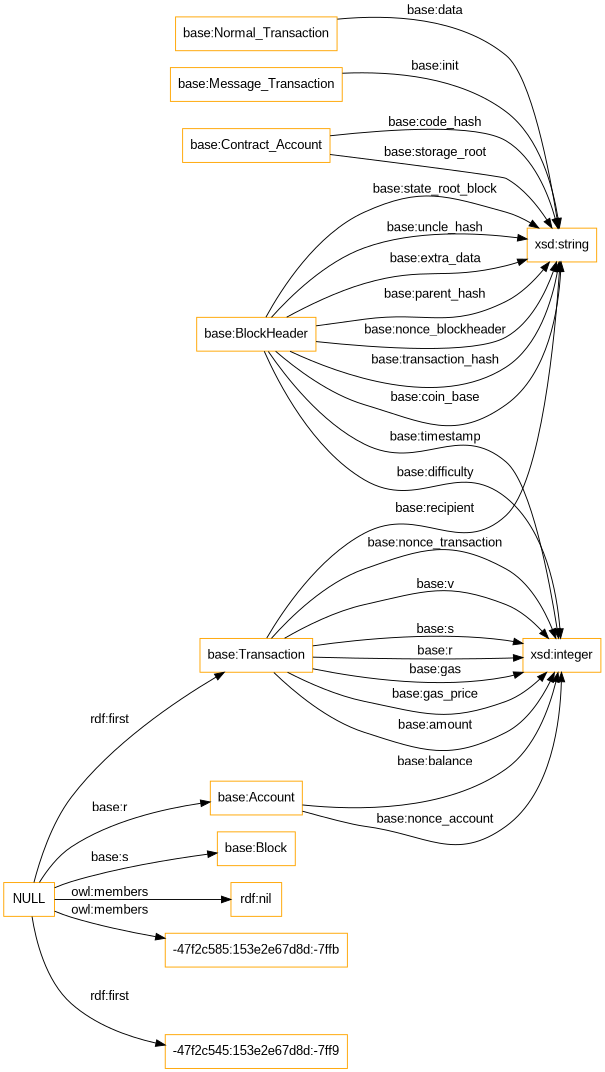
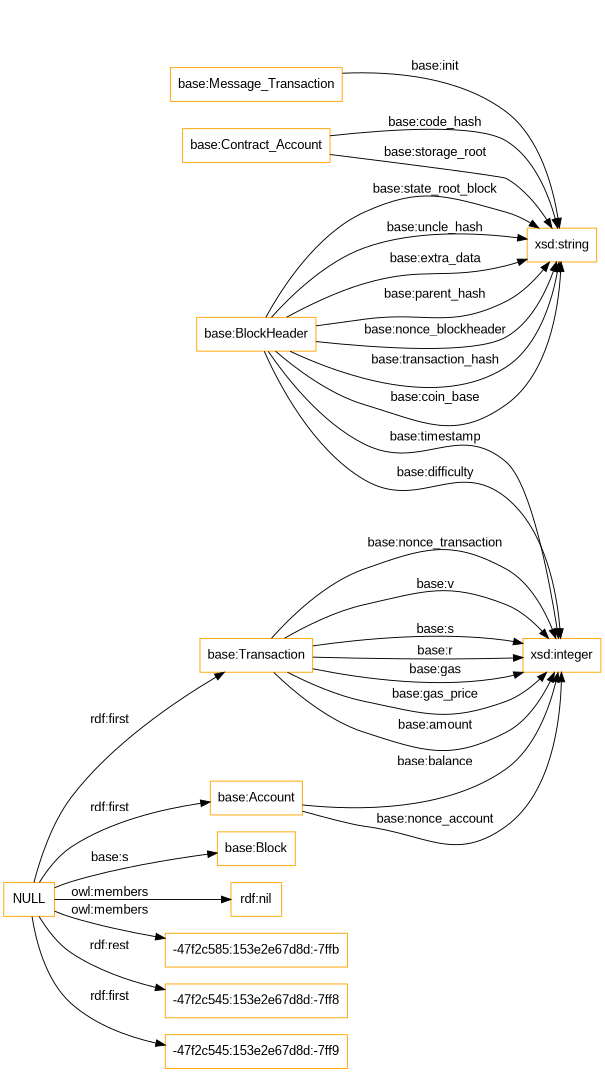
node "base:Normal_Transaction": removed
edge "base:Transaction" -> "xsd:string": removed, label "base:recipient"
edge "NULL" -> "base:Account": label "base:r" -> "rdf:first"
node "-47f2c545:153e2e67d8d:-7ff8": added
